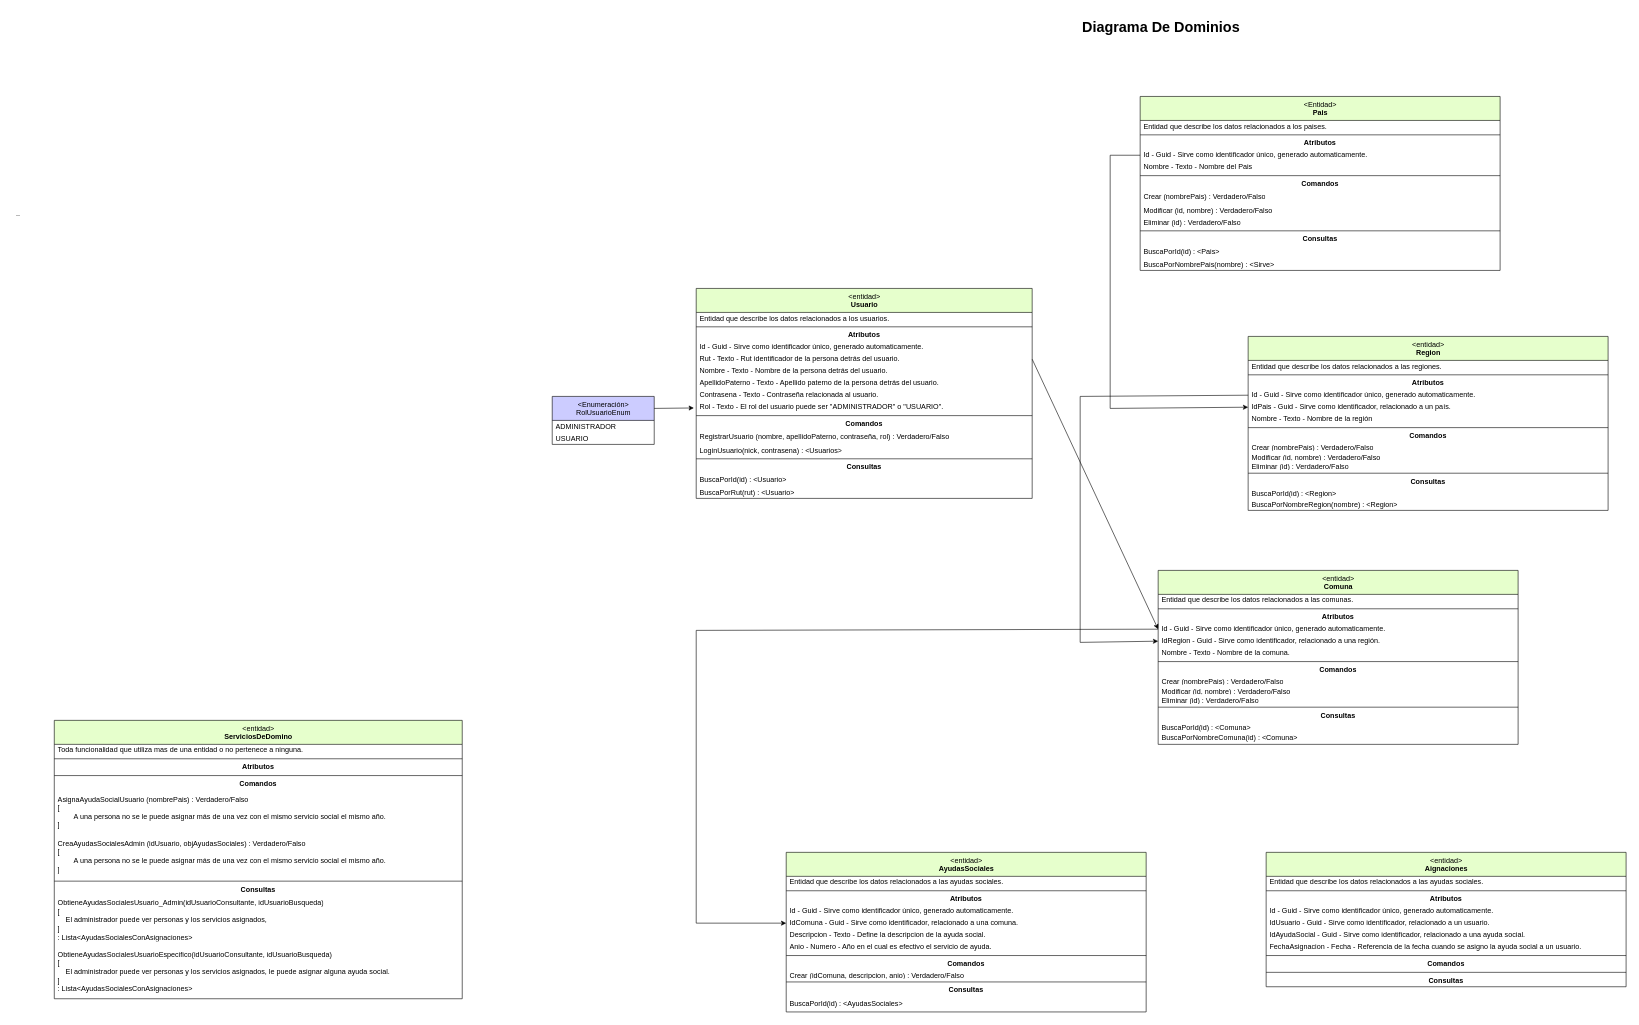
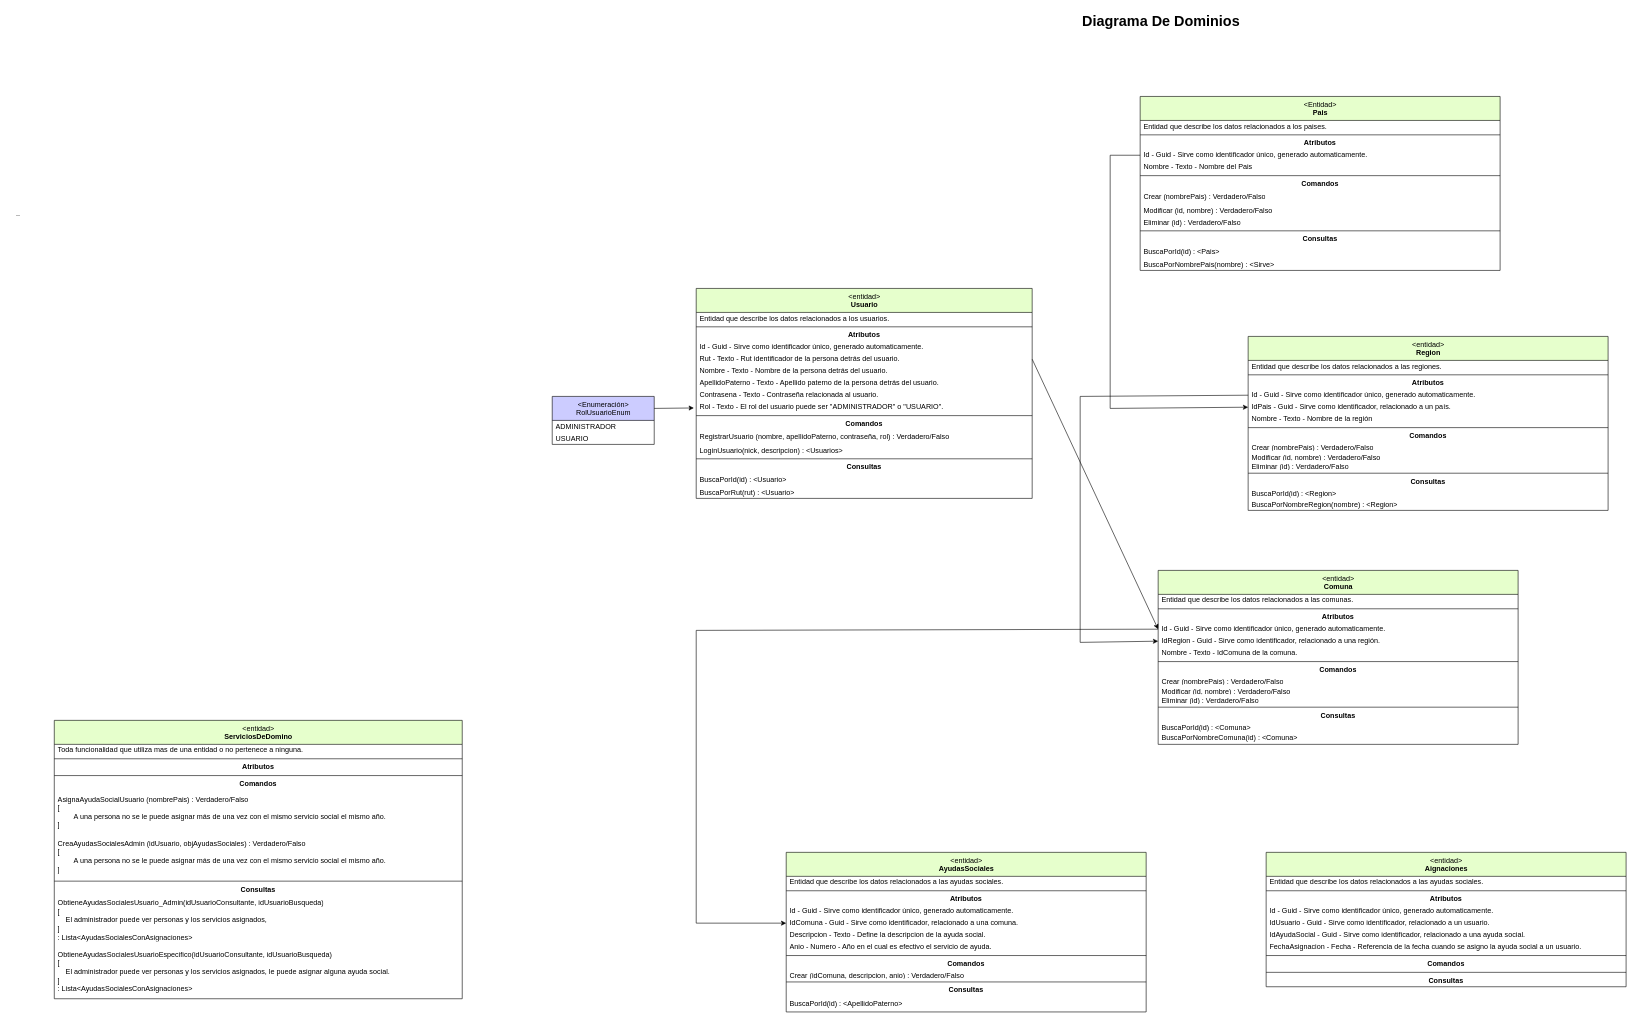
node "Diagrama De Dominios": moved (1161, 27) -> (1161, 21)
node "LoginUsuario(nick, contrasena) : <Usuarios>": label "LoginUsuario(nick, contrasena) : <Usuarios>" -> "LoginUsuario(nick, descripcion) : <Usuarios>"
node "Nombre - Texto - Nombre de la comuna.": label "Nombre - Texto - Nombre de la comuna." -> "Nombre - Texto - IdComuna de la comuna."
node "BuscaPorId(id) : <AyudasSociales>": label "BuscaPorId(id) : <AyudasSociales>" -> "BuscaPorId(id) : <ApellidoPaterno>"
